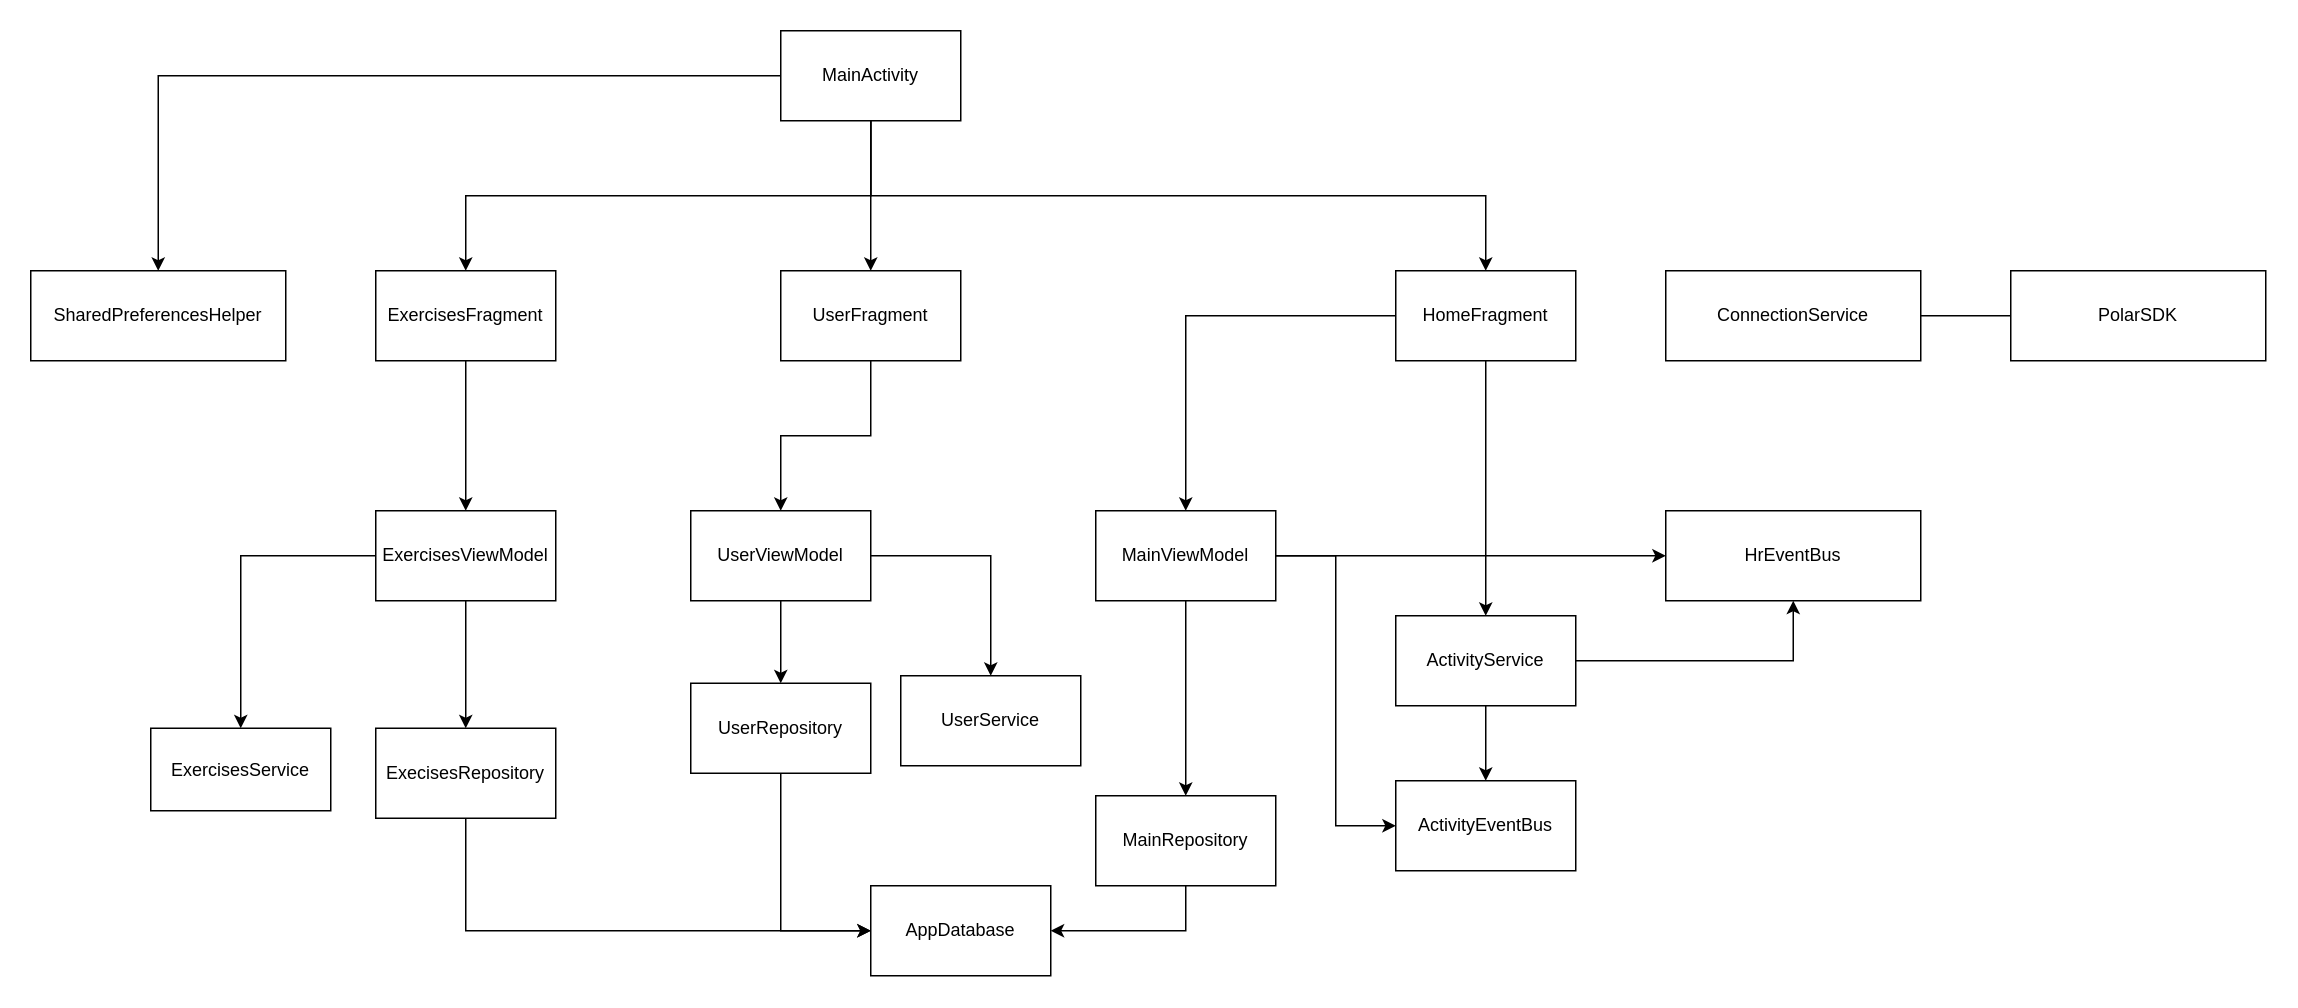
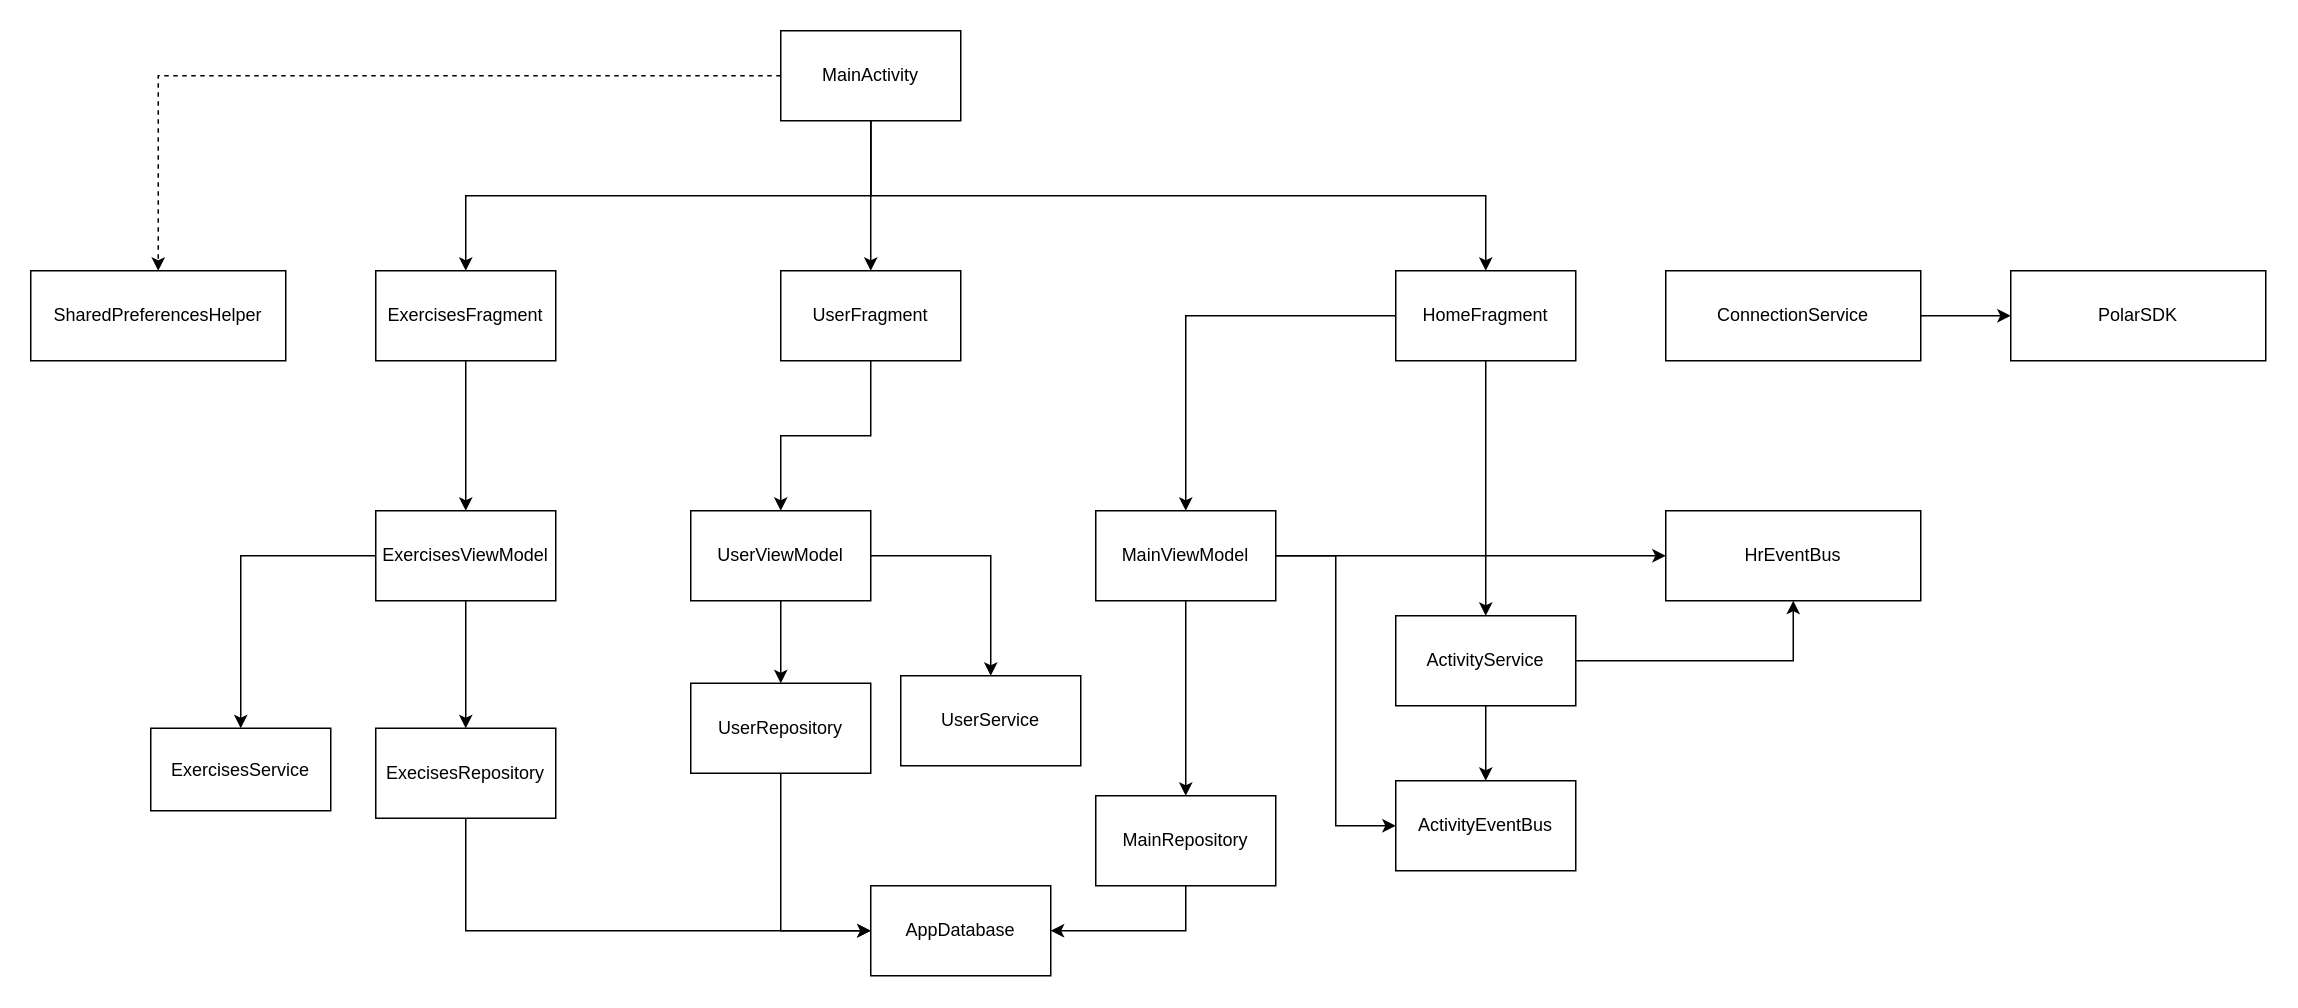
edge "MainActivity" -> "SharedPreferencesHelper": style solid -> dashed
edge "ConnectionService" -- "PolarSDK": arrowhead none -> classic
